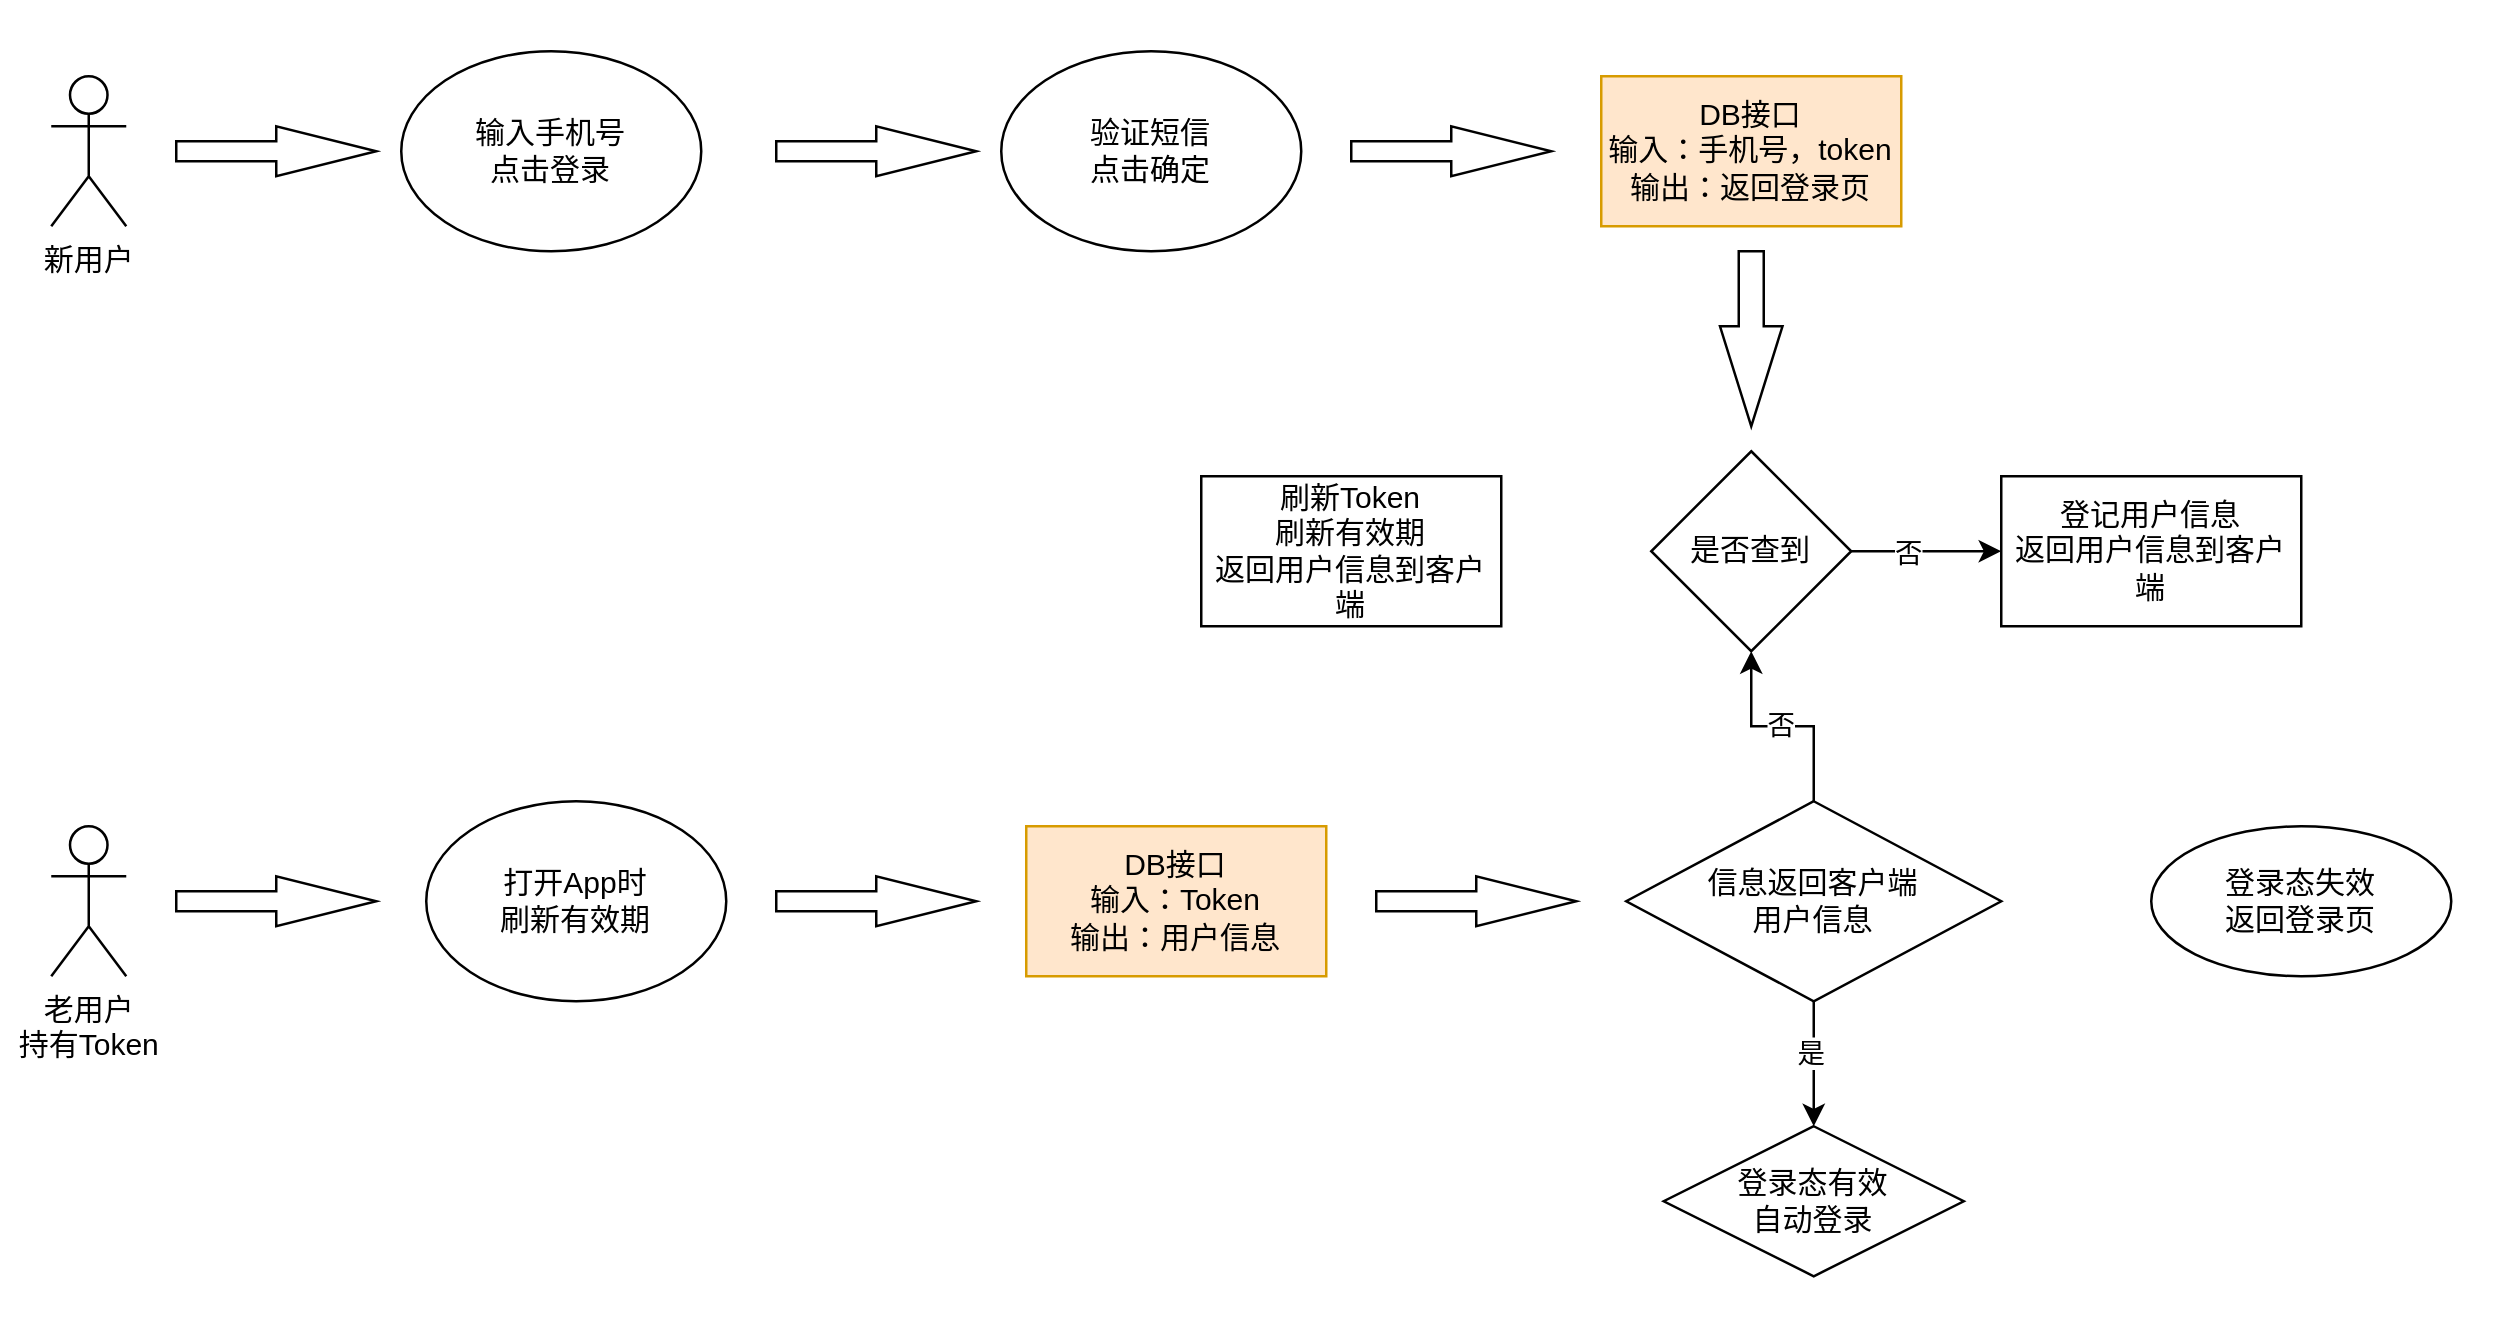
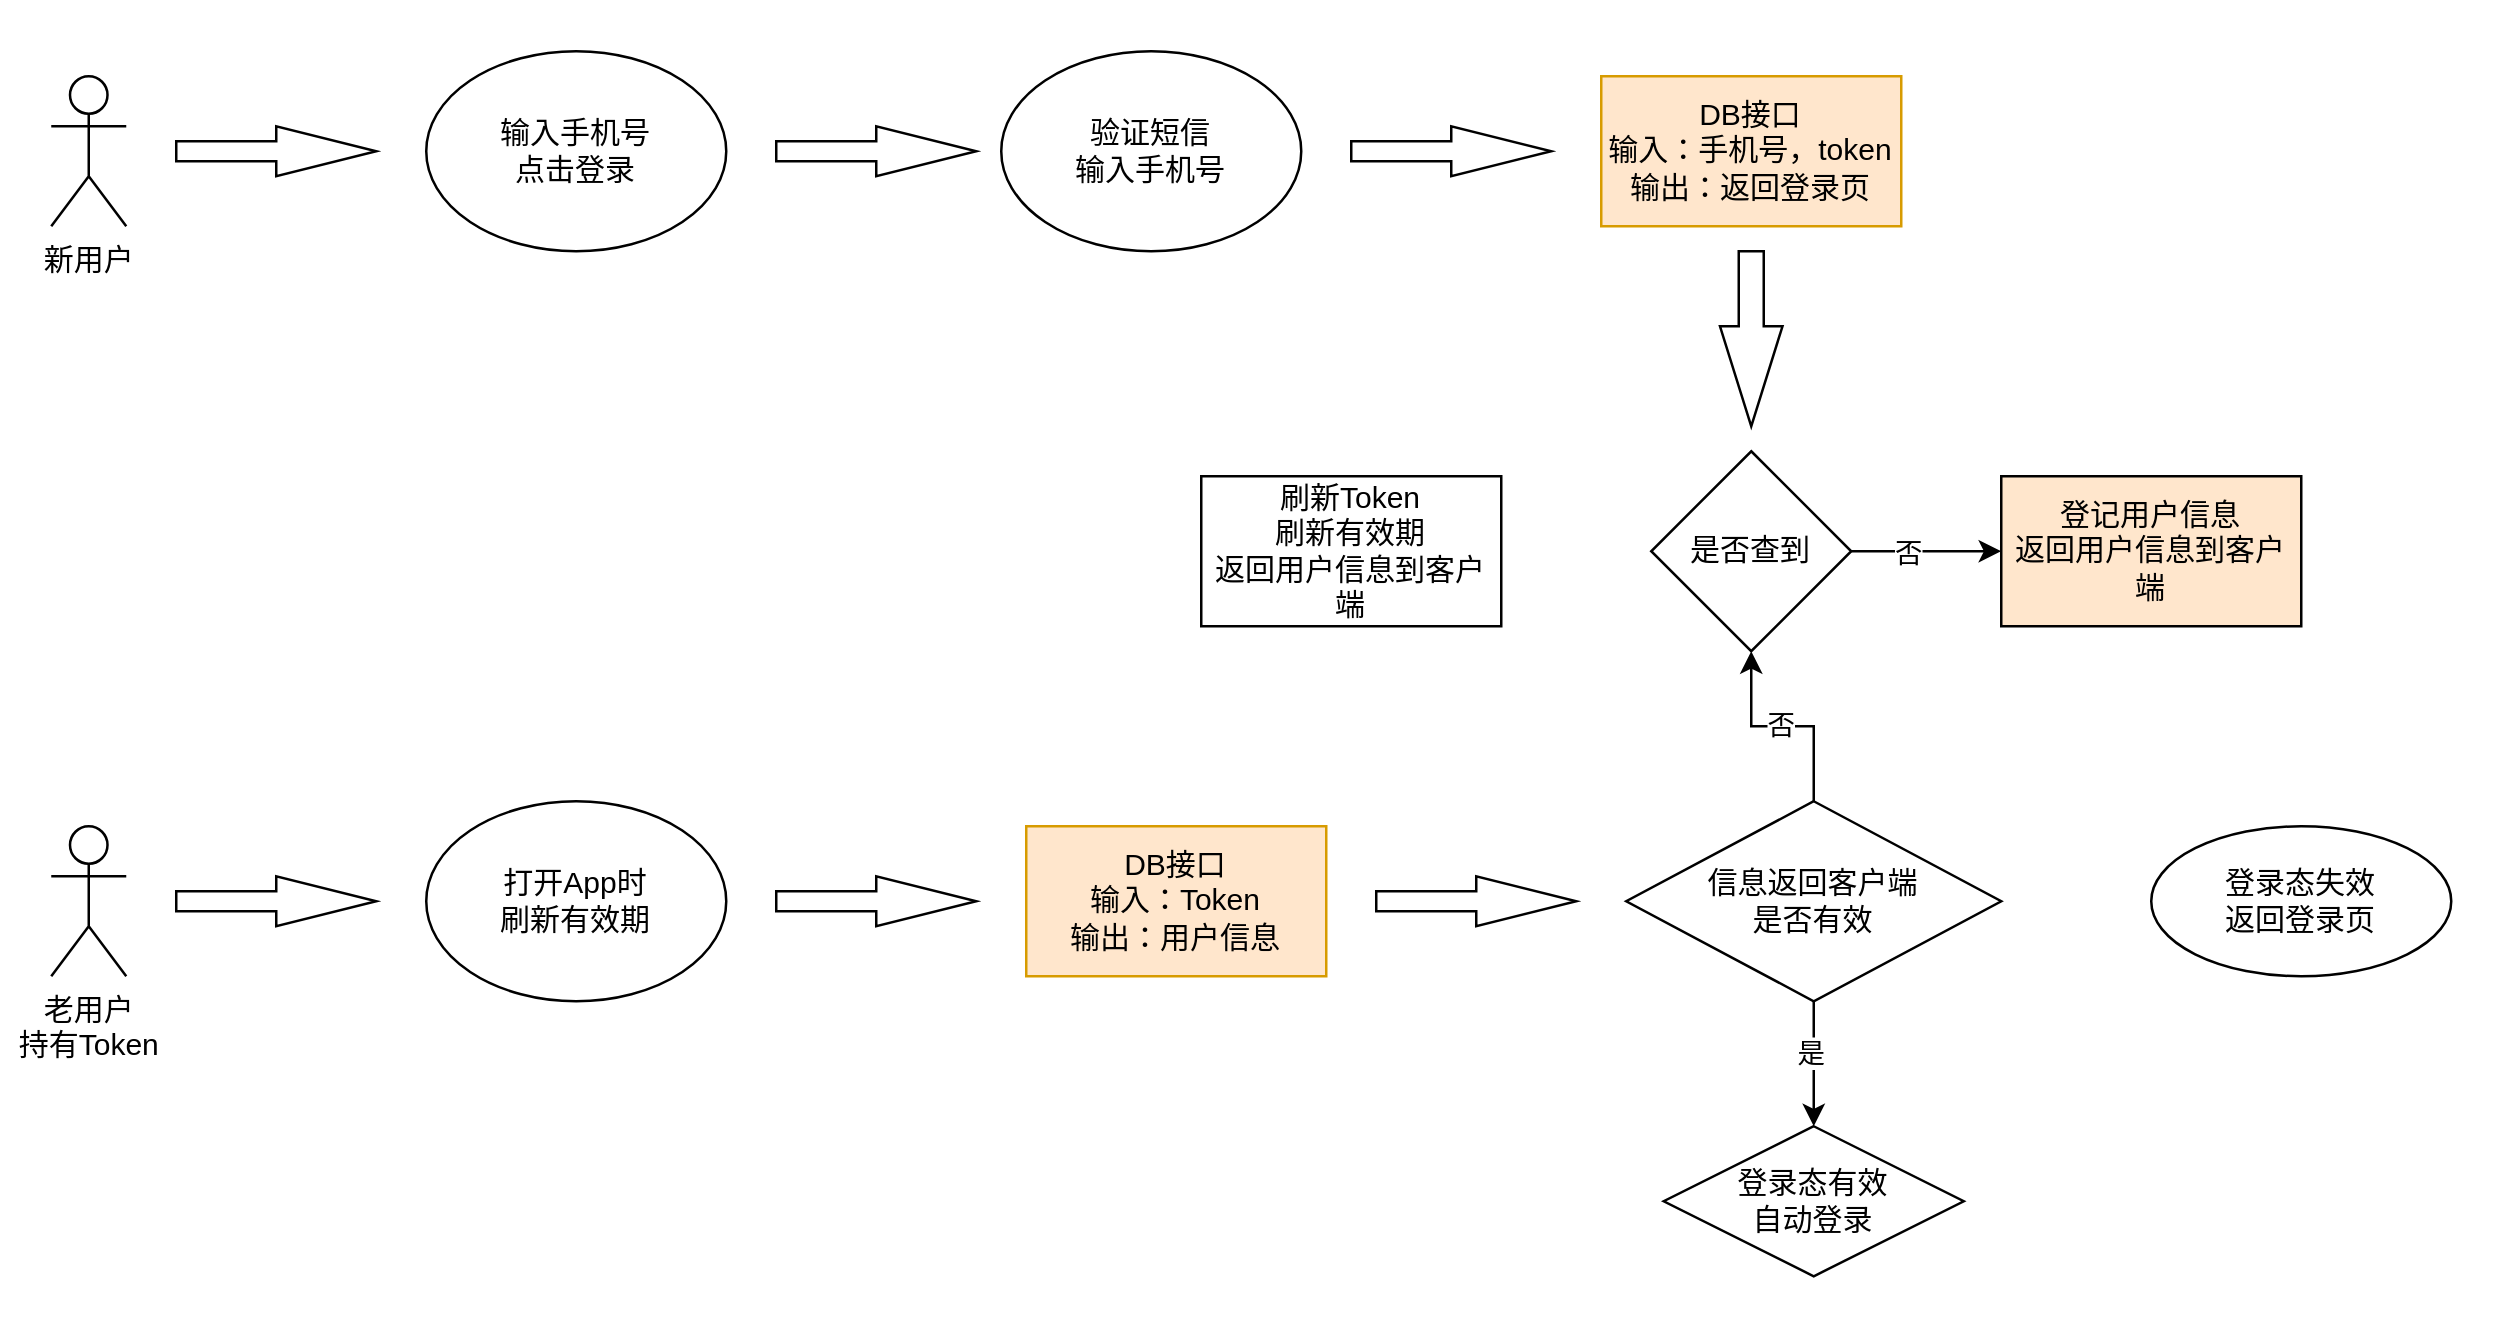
node "输入手机号 点击登录": moved (551, 151) -> (576, 151)
node "验证短信 点击确定": label "验证短信 点击确定" -> "验证短信 输入手机号"
node "登记用户信息 返回用户信息到客户端": fillcolor #ffffff -> #ffe6cc
node "信息返回客户端 用户信息": label "信息返回客户端 用户信息" -> "信息返回客户端 是否有效"
